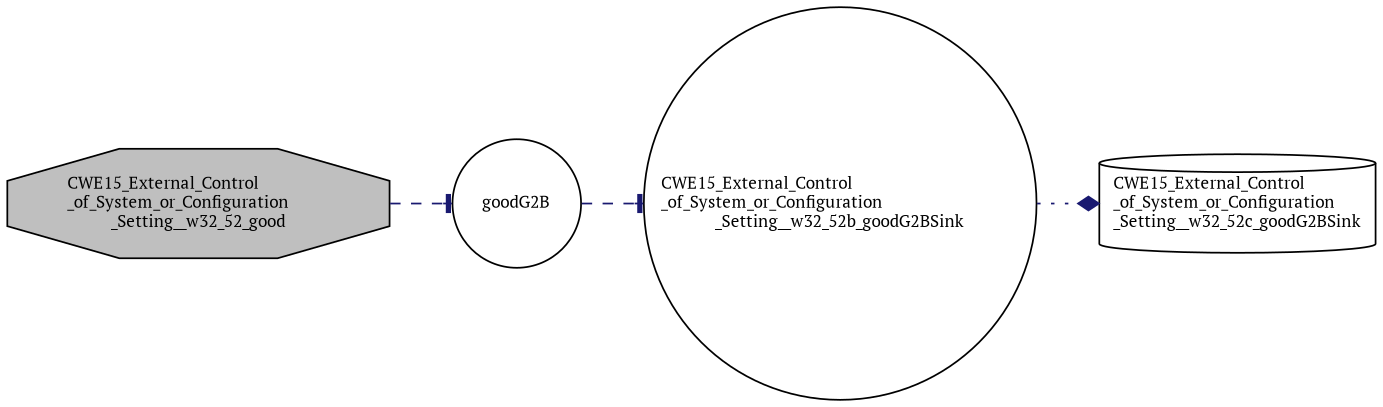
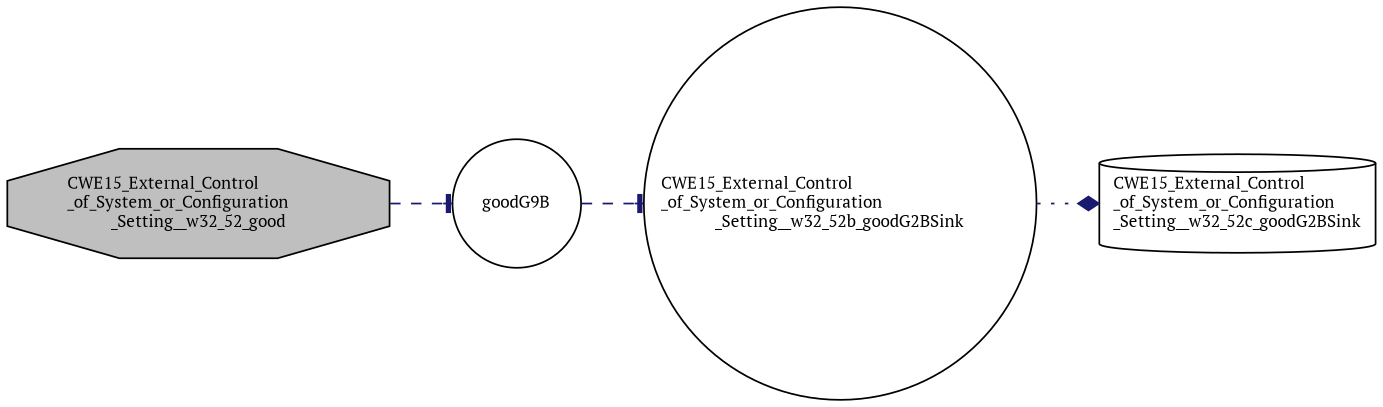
node "goodG2B": label "goodG2B" -> "goodG9B"
